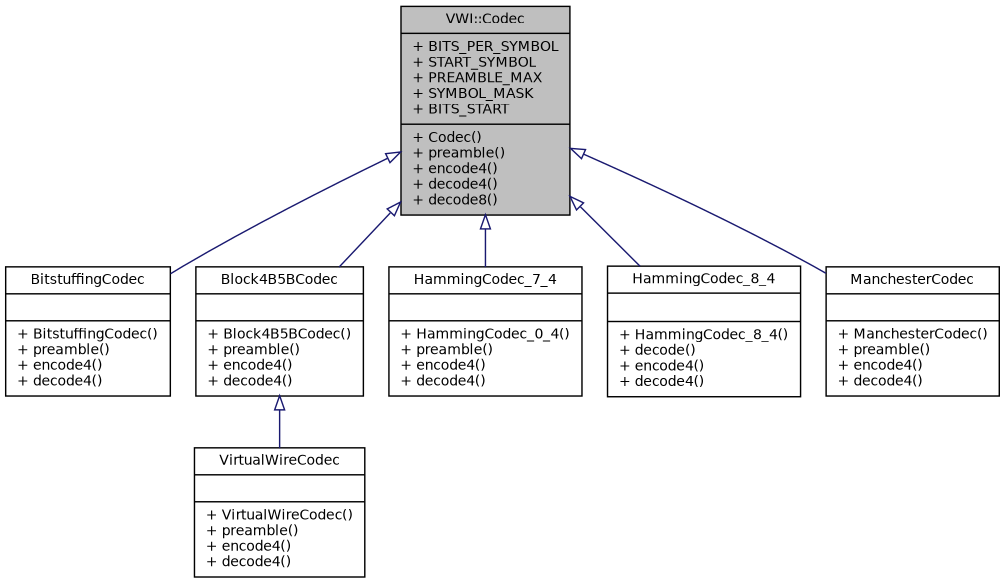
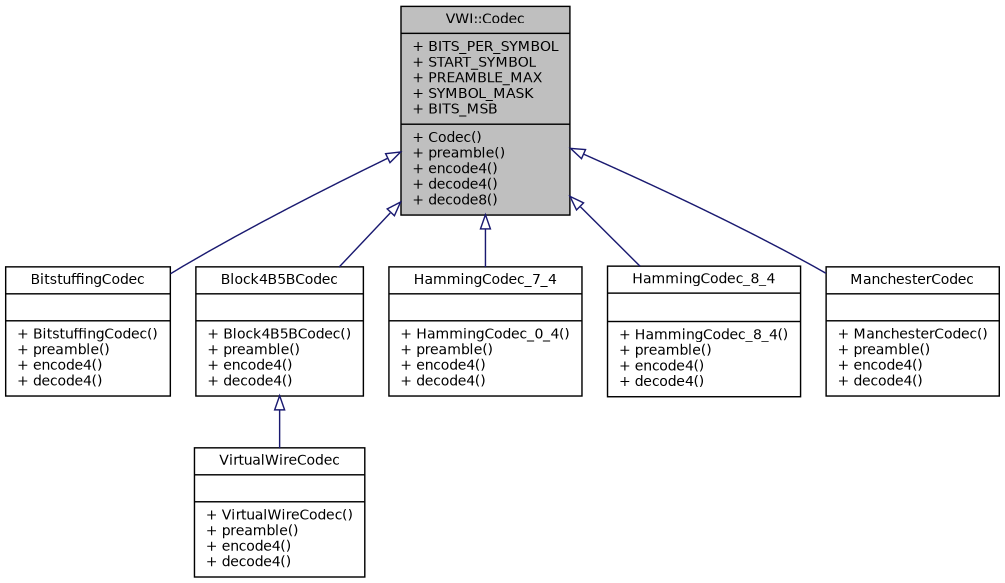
node "VWI::Codec": text "+ BITS_START" -> "+ BITS_MSB"
node "HammingCodec_8_4": text "+ decode()" -> "+ preamble()"
